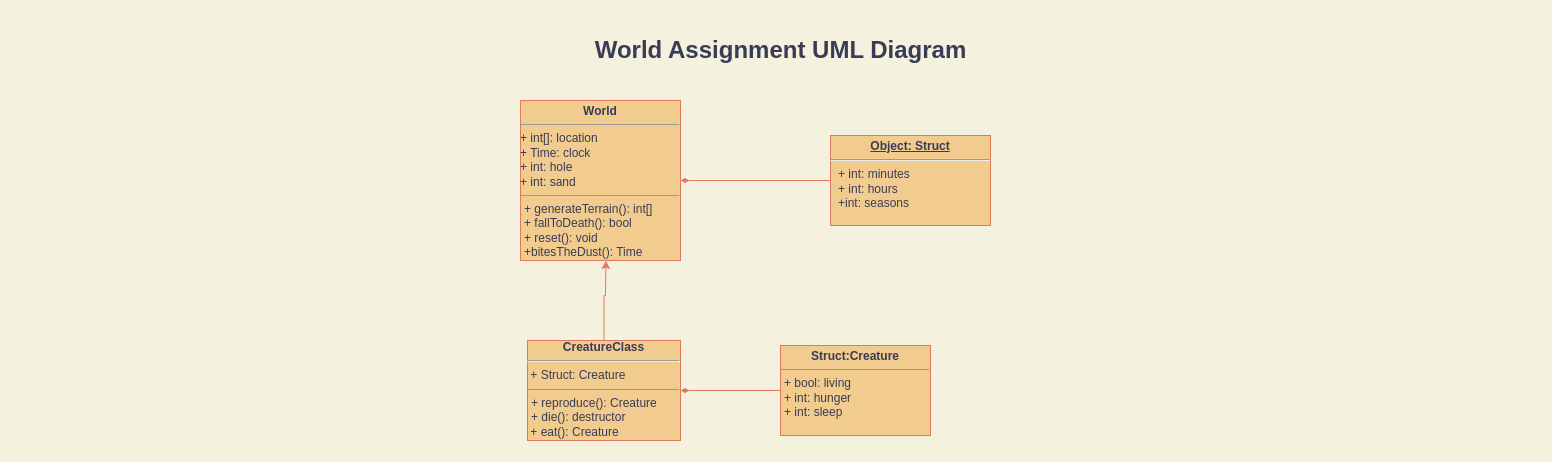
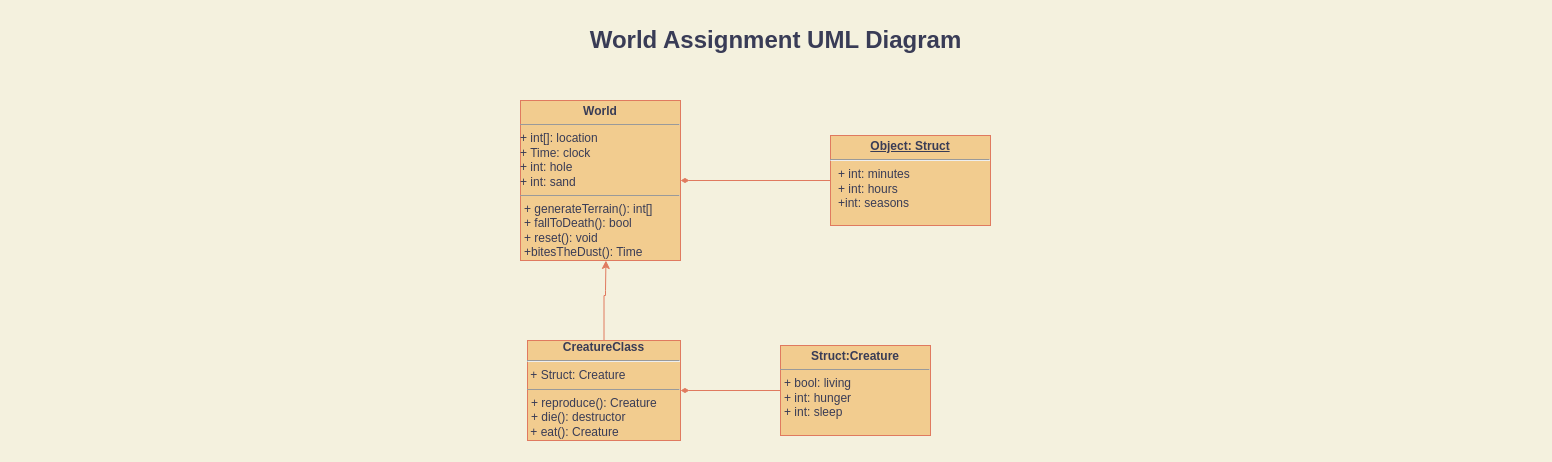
node "World Assignment UML Diagram": moved (781, 51) -> (776, 41)
